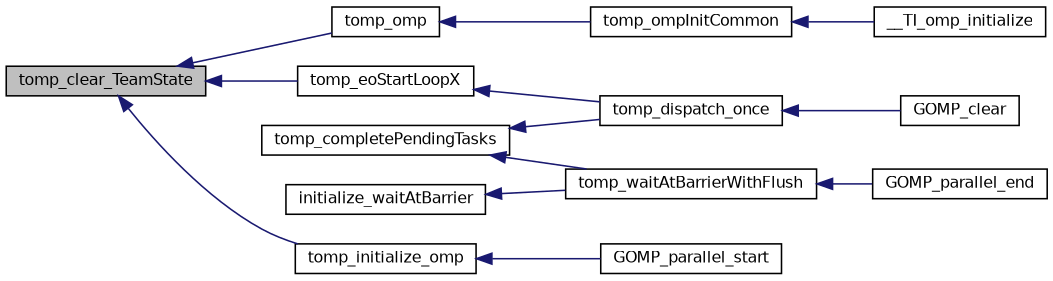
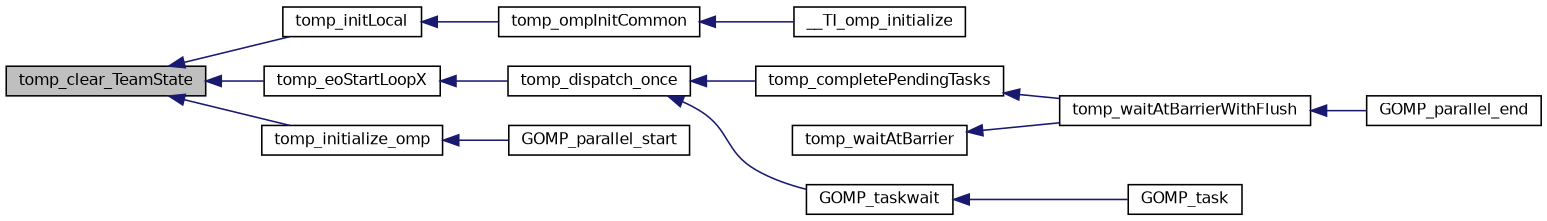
node "tomp_omp": label "tomp_omp" -> "tomp_initLocal"
node "GOMP_clear": label "GOMP_clear" -> "GOMP_taskwait"
edge "tomp_dispatch_once" -> "tomp_completePendingTasks": reversed
node "initialize_waitAtBarrier": label "initialize_waitAtBarrier" -> "tomp_waitAtBarrier"
node "GOMP_task": added
